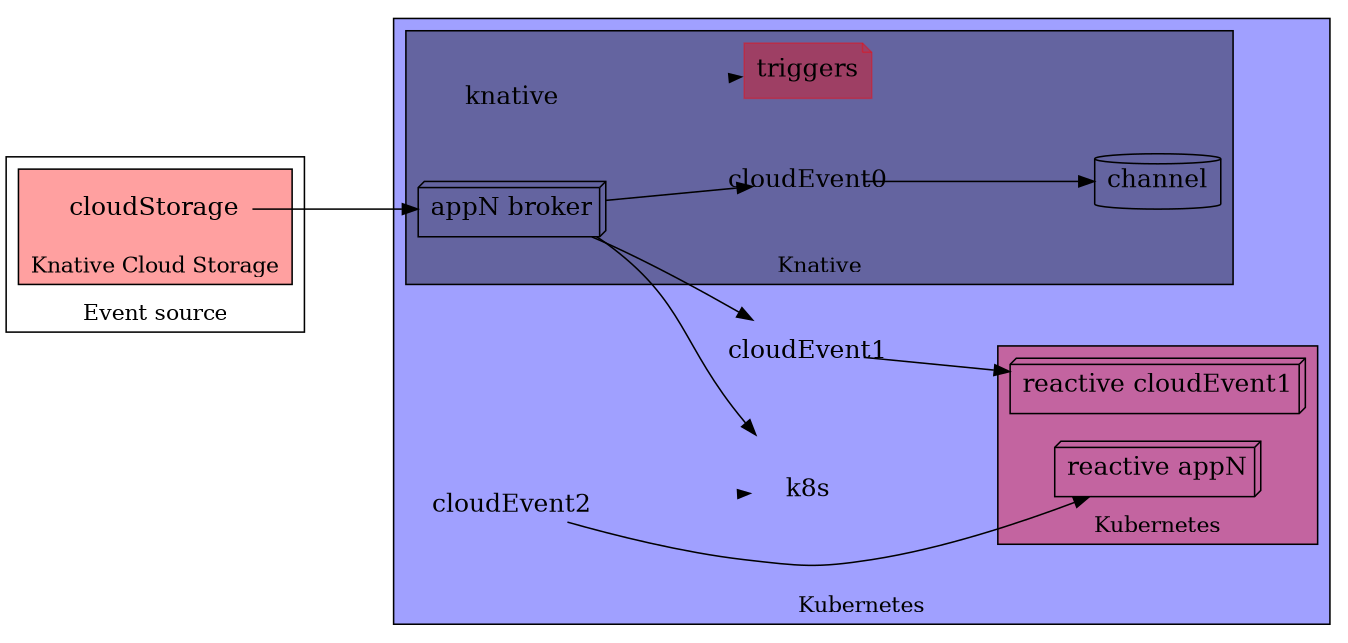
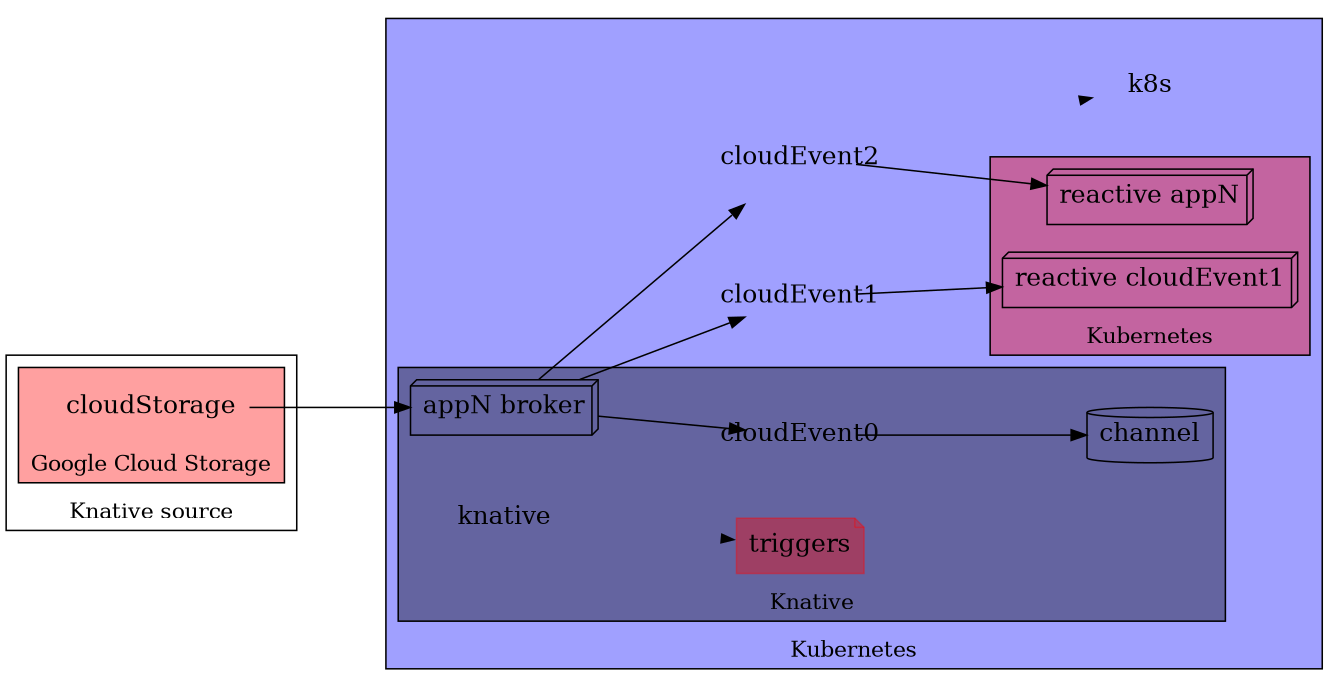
cluster "Knative Cloud Storage": label "Knative Cloud Storage" -> "Google Cloud Storage"
cluster "Event source": label "Event source" -> "Knative source"
edge "appN broker" -> "k8s": now "appN broker" -> "cloudEvent2"
